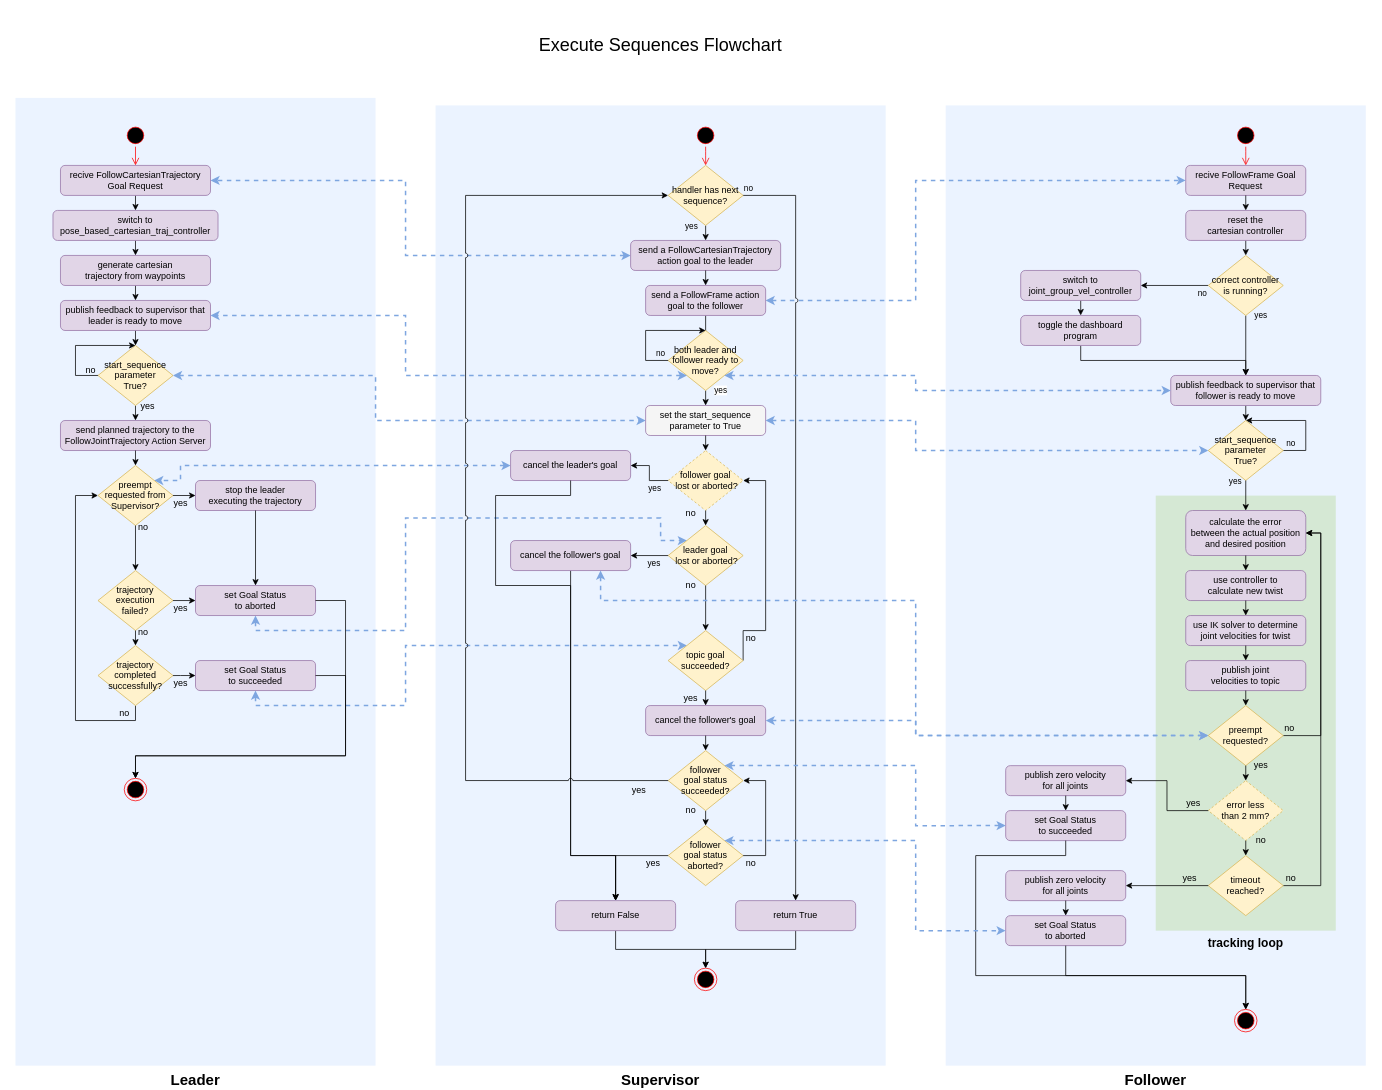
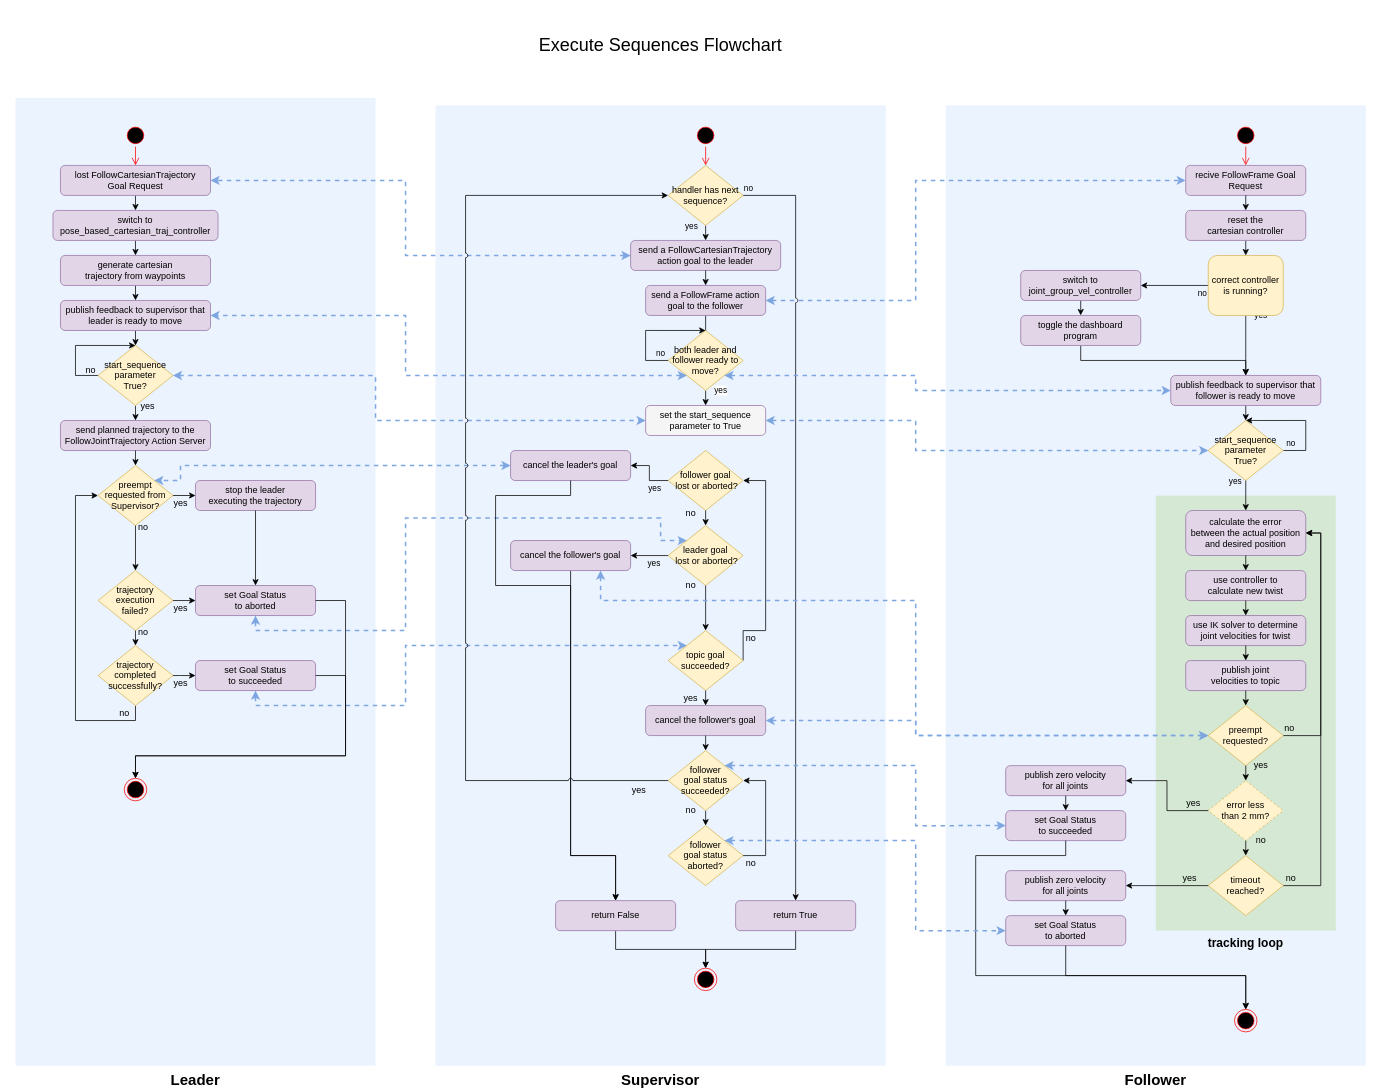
node "recive FollowCartesianTrajectory Goal Request": label "recive FollowCartesianTrajectory Goal Request" -> "lost FollowCartesianTrajectory Goal Request"
node "correct controller is running?": shape diamond -> rounded rectangle
edge "set the start_sequence parameter to True" -> "follower goal lost or aborted?": removed
node "follower goal lost or aborted?": style dashed -> solid
edge "follower goal status aborted?" -> "return False": removed, label "yes"
